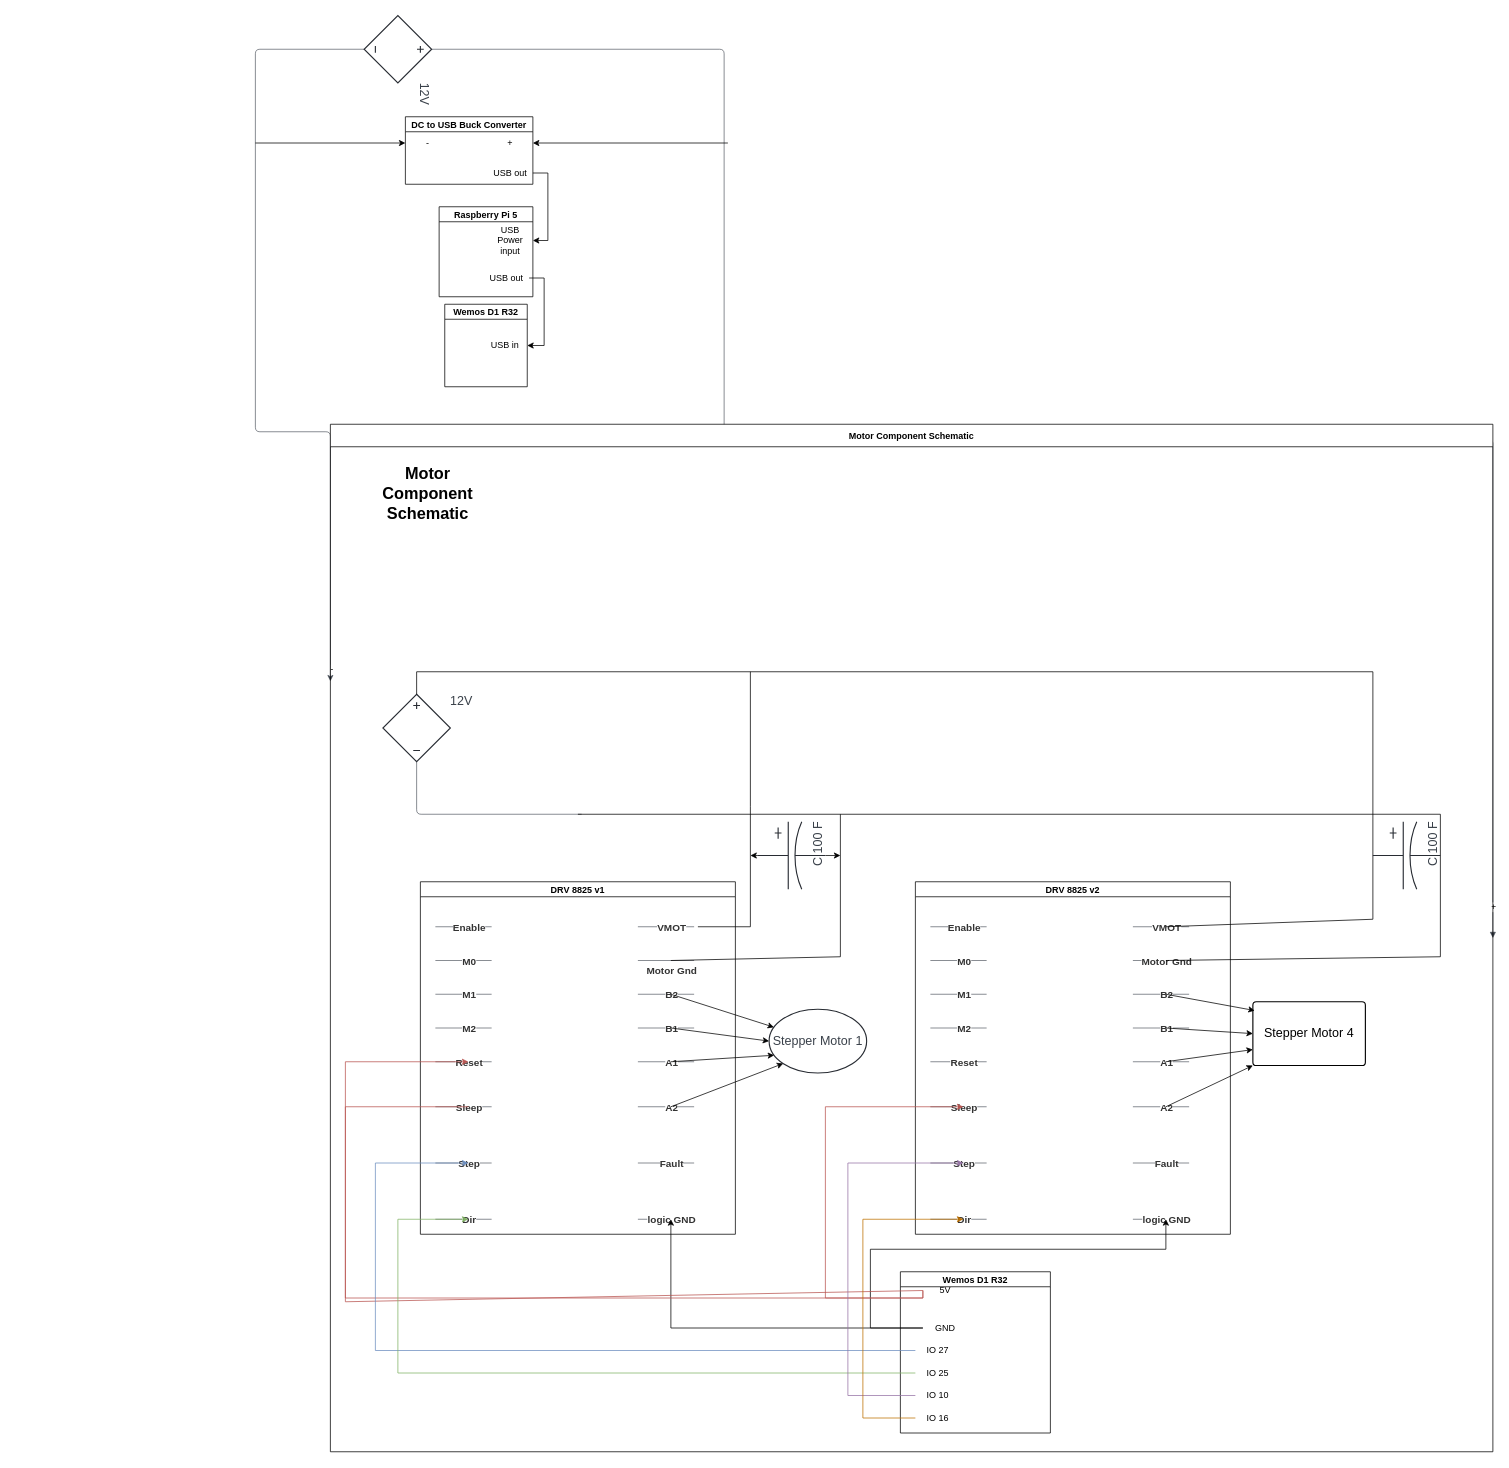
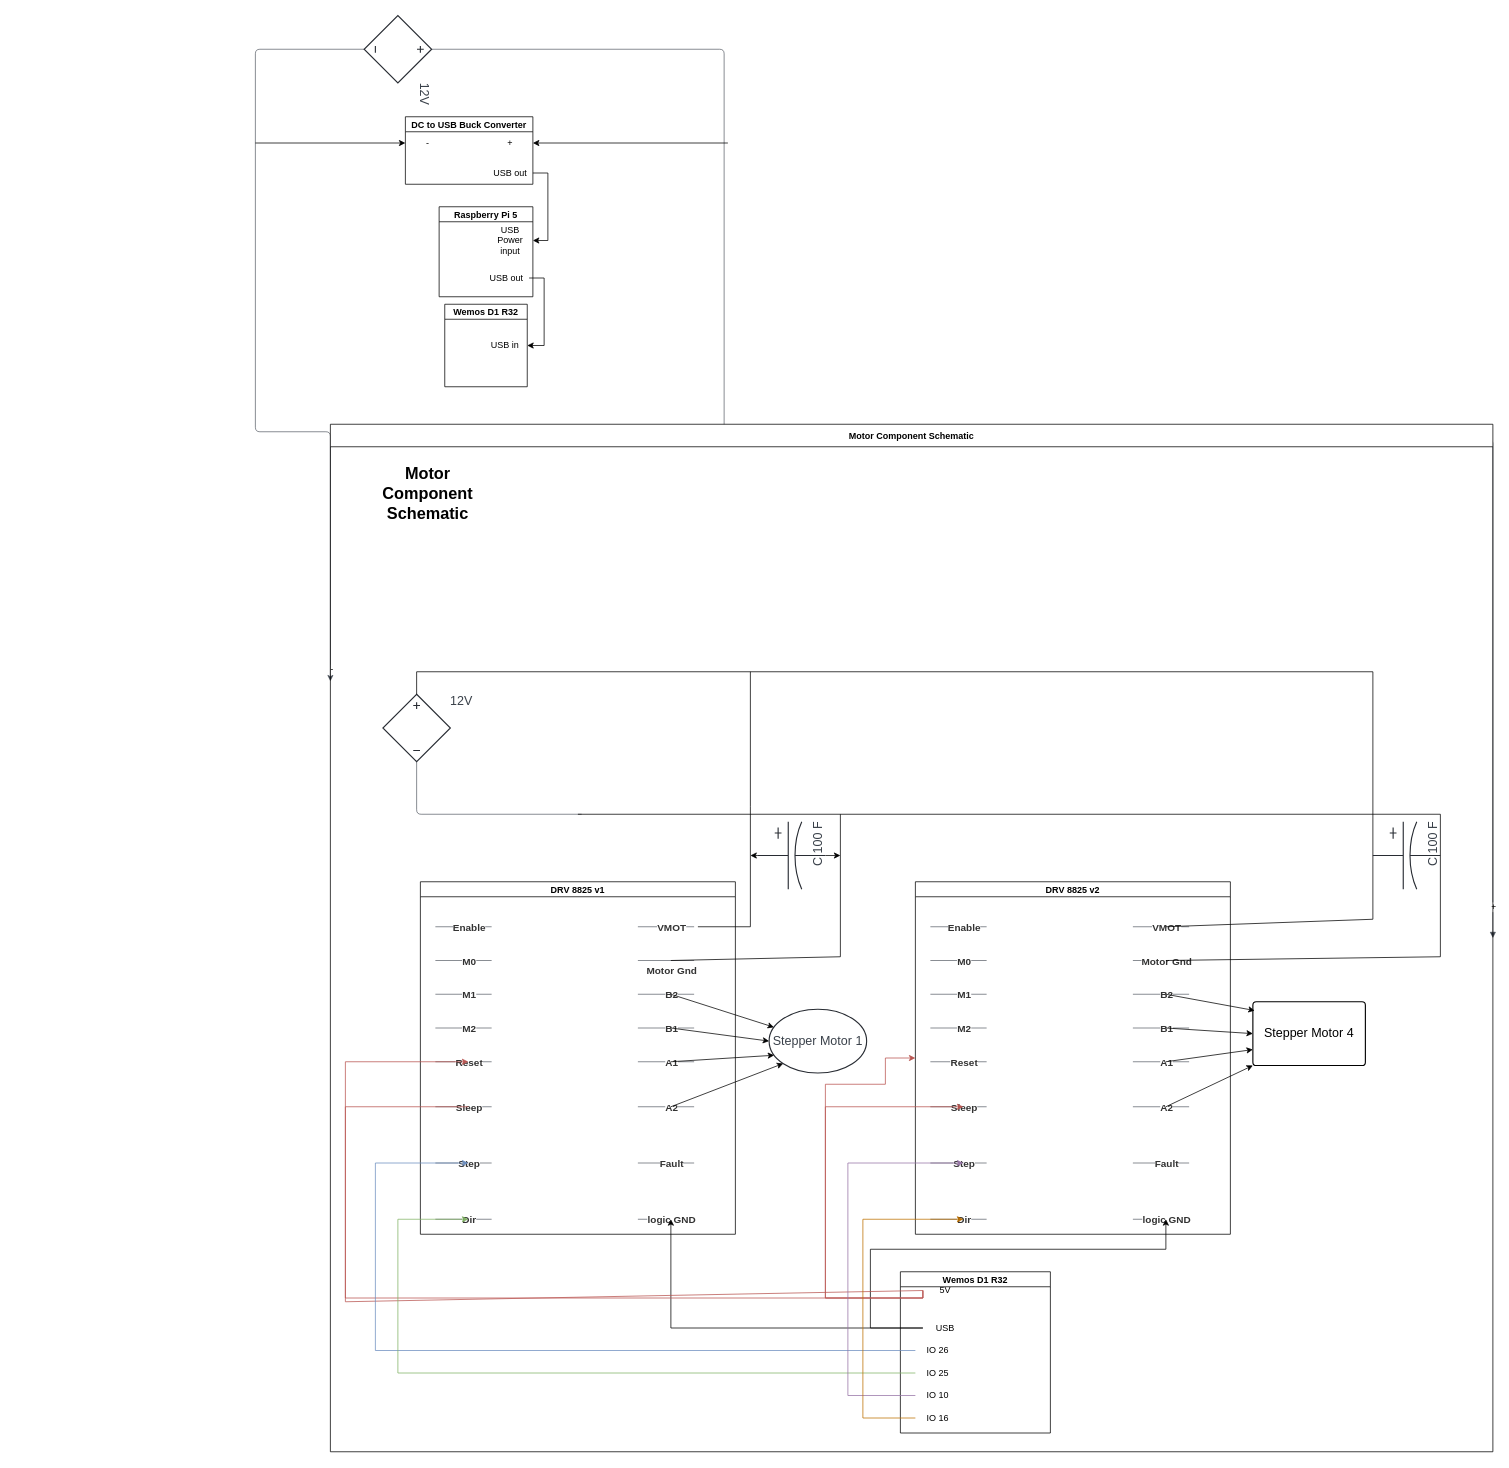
edge "5V" -> "DRV 8825 v2": added
node "GND": label "GND" -> "USB"
node "IO 27": label "IO 27" -> "IO 26"
